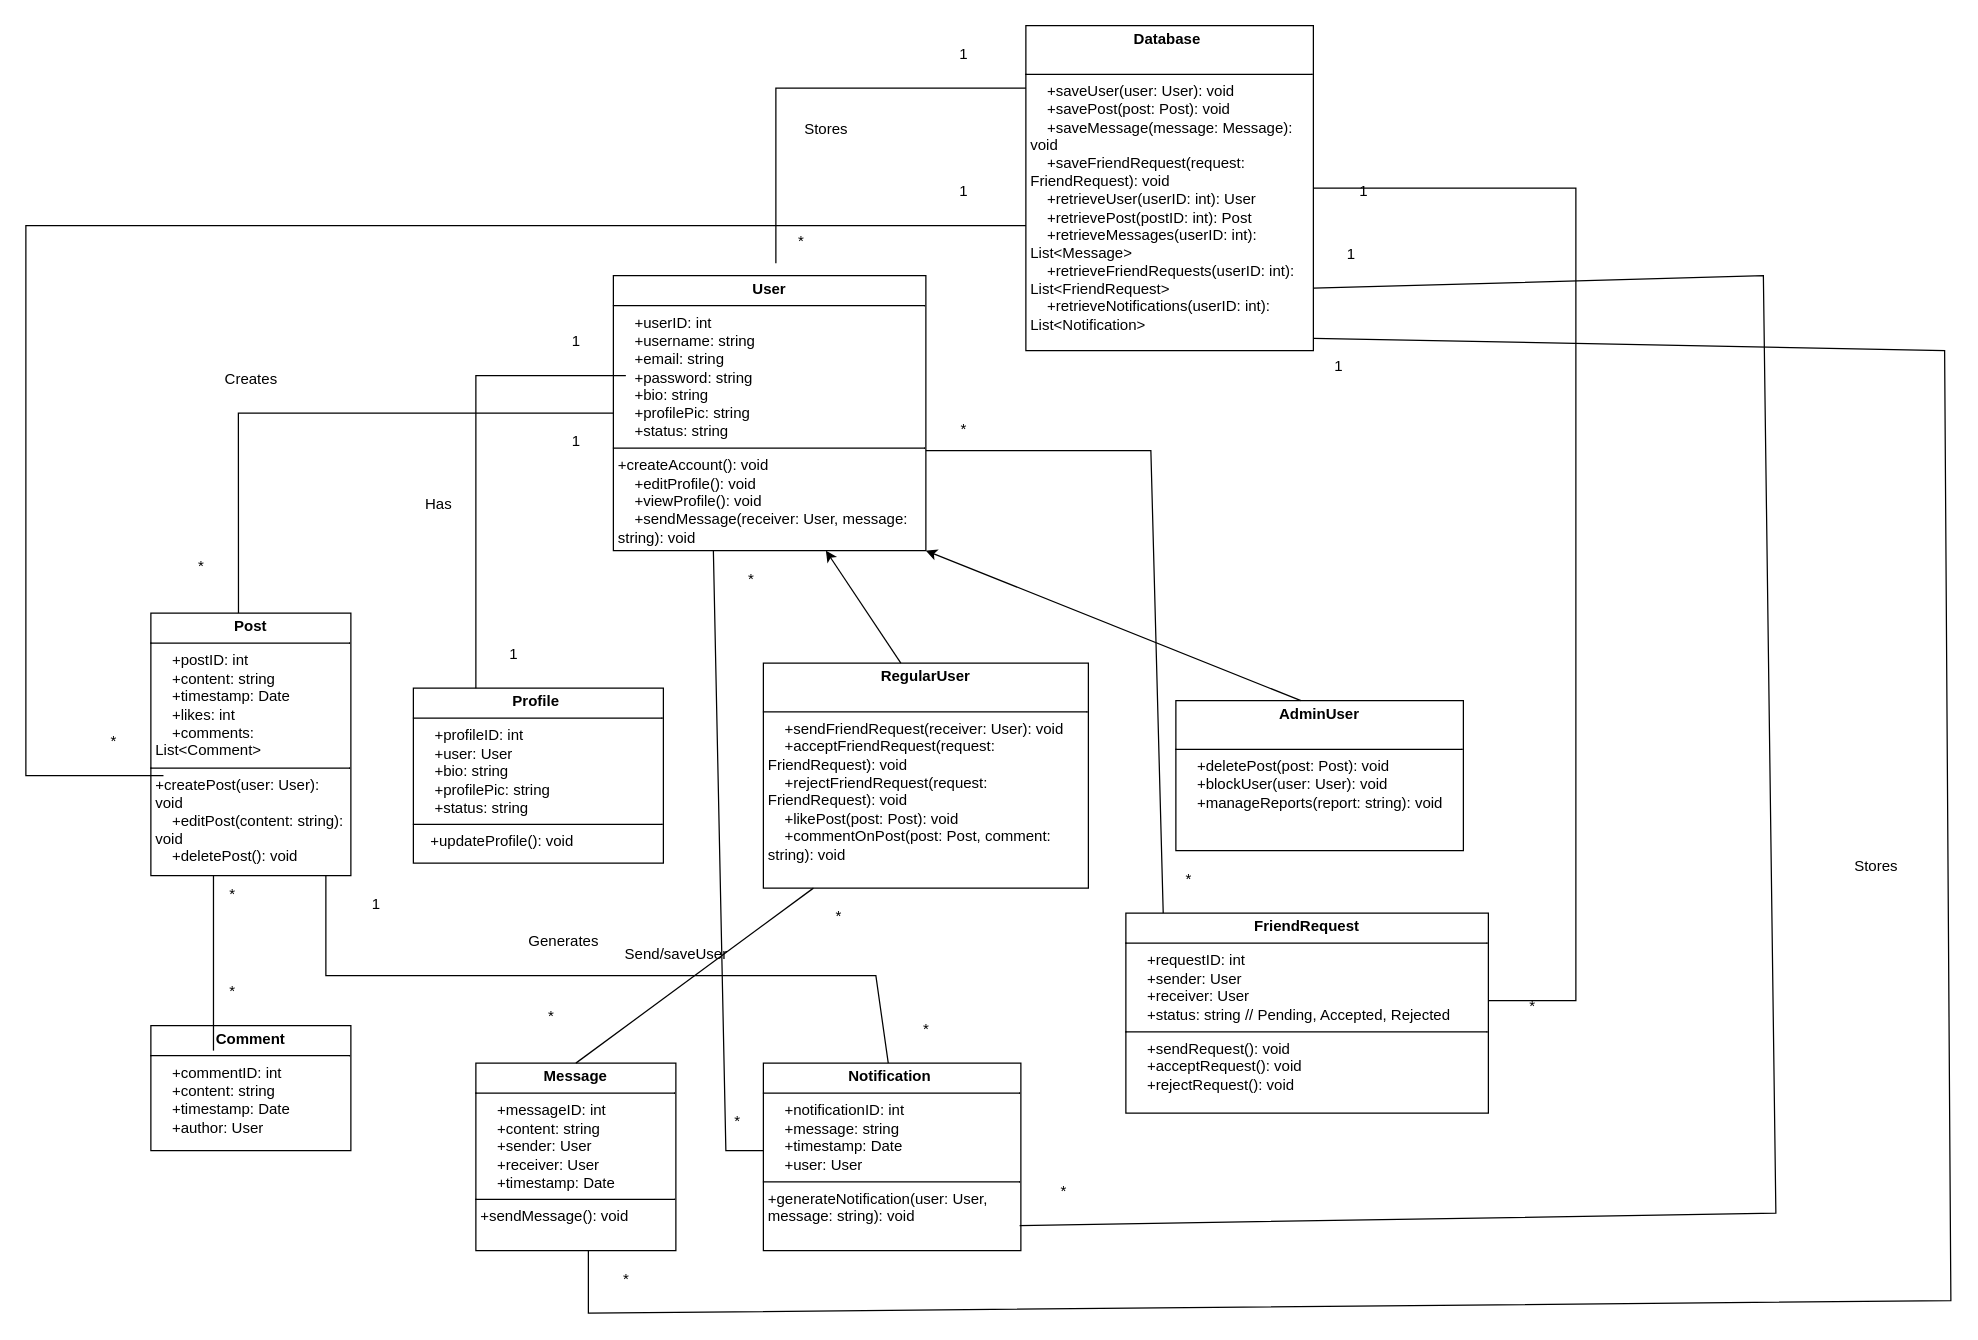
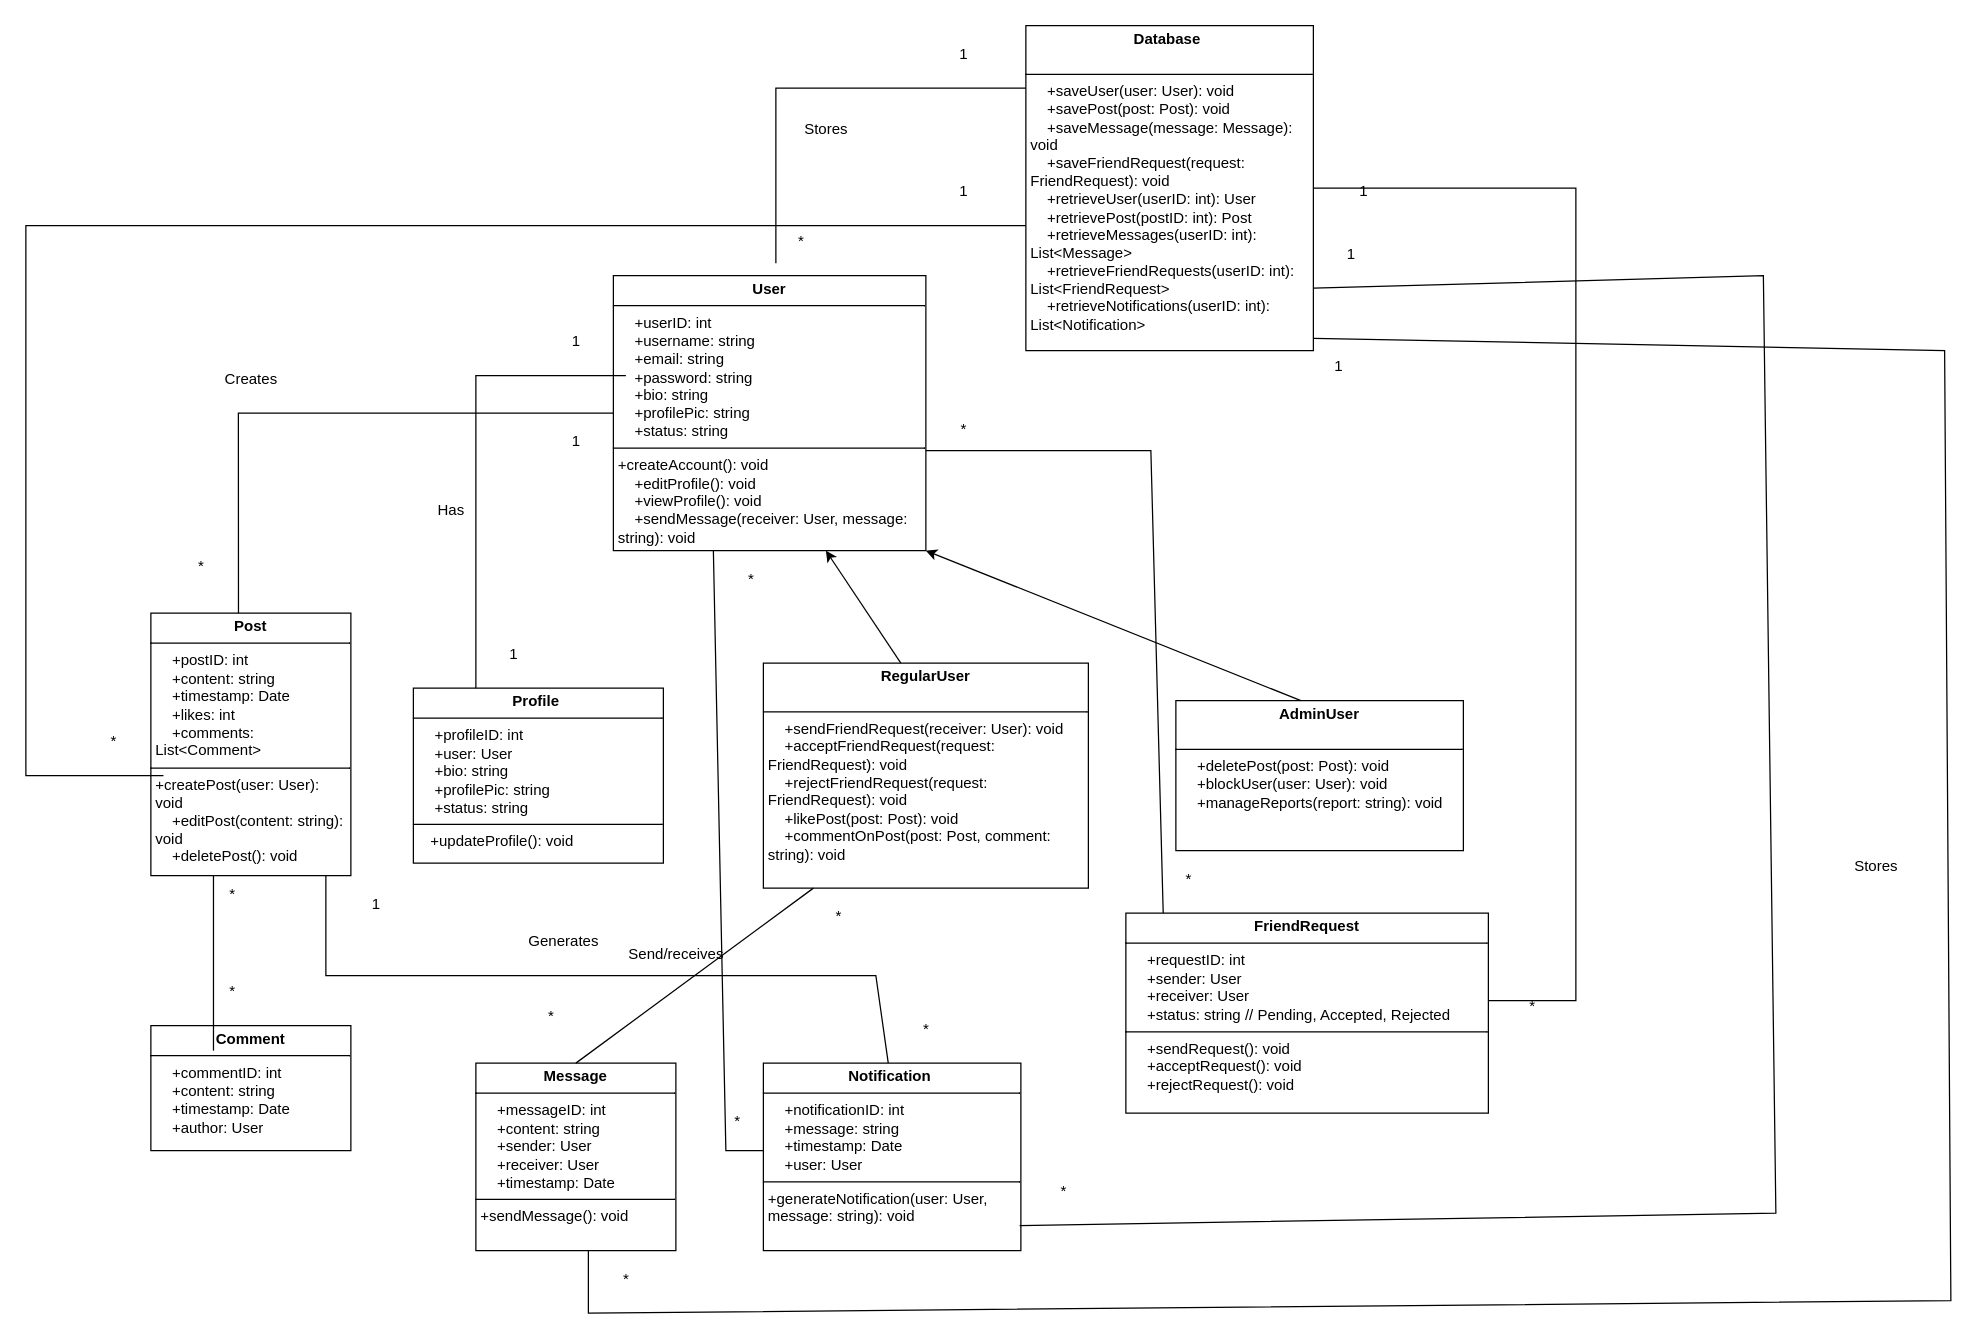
node "Has": moved (438, 504) -> (451, 511)
node "Send/saveUser": label "Send/saveUser" -> "Send/receives"
